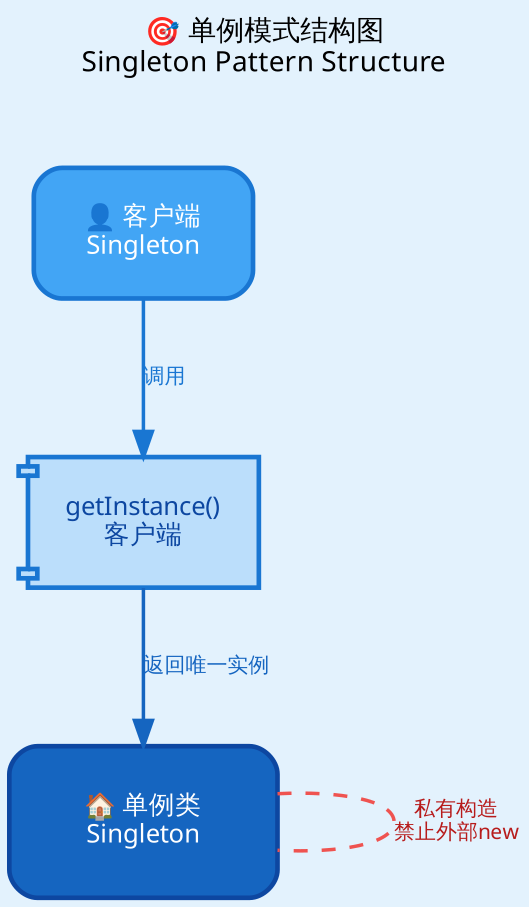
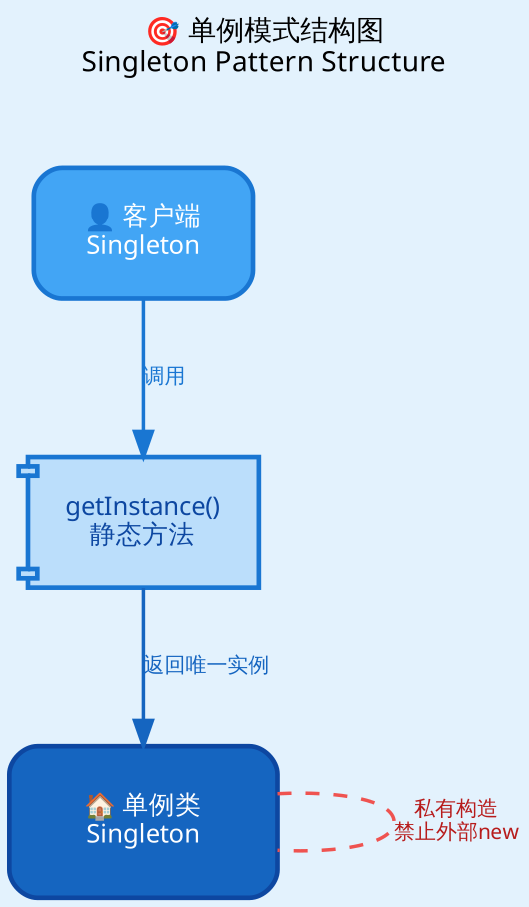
node "getInstance() 客户端": label "getInstance() 客户端" -> "getInstance() 静态方法"
